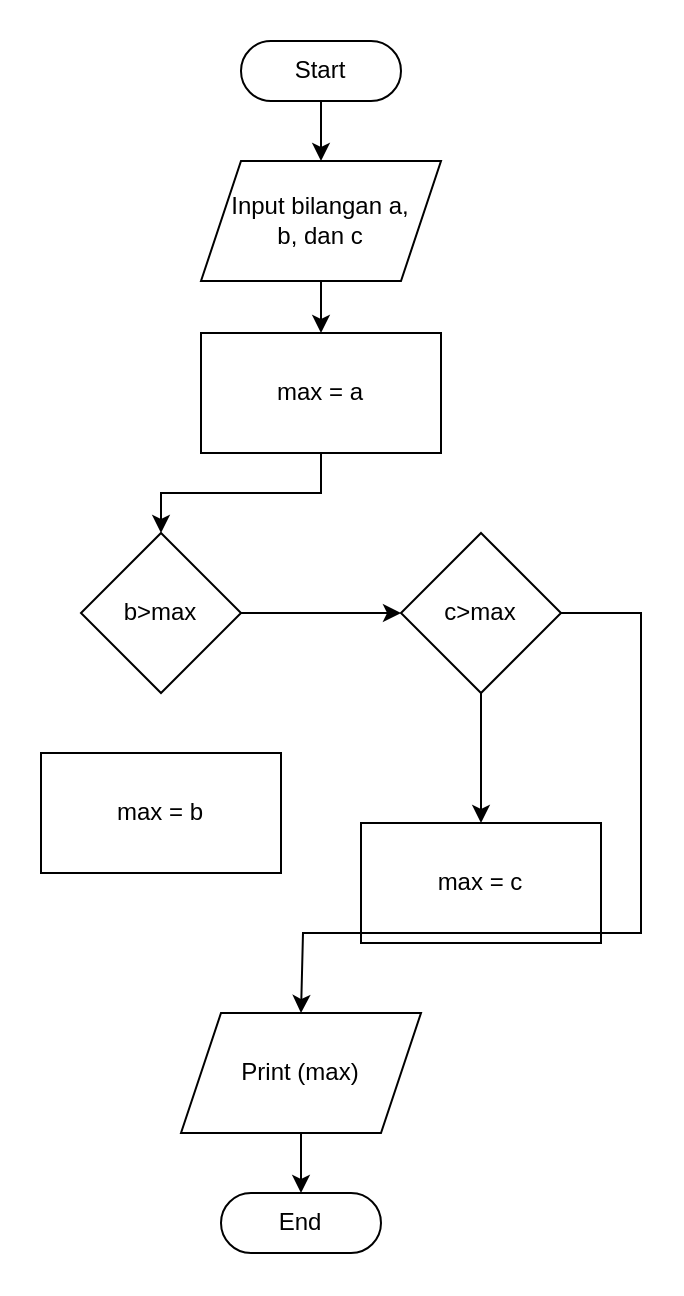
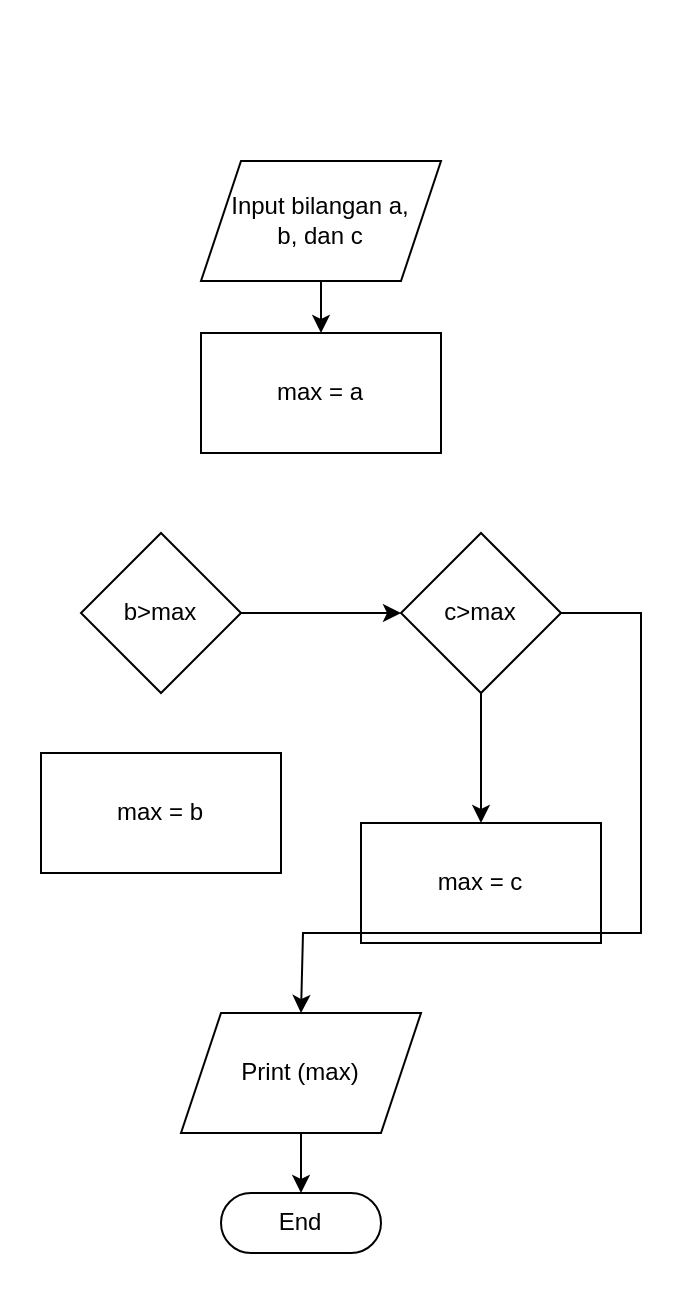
node "Start": removed
edge "Start" -> "Input bilangan a, b, dan c": removed
edge "max = a" -> "b>max": removed
